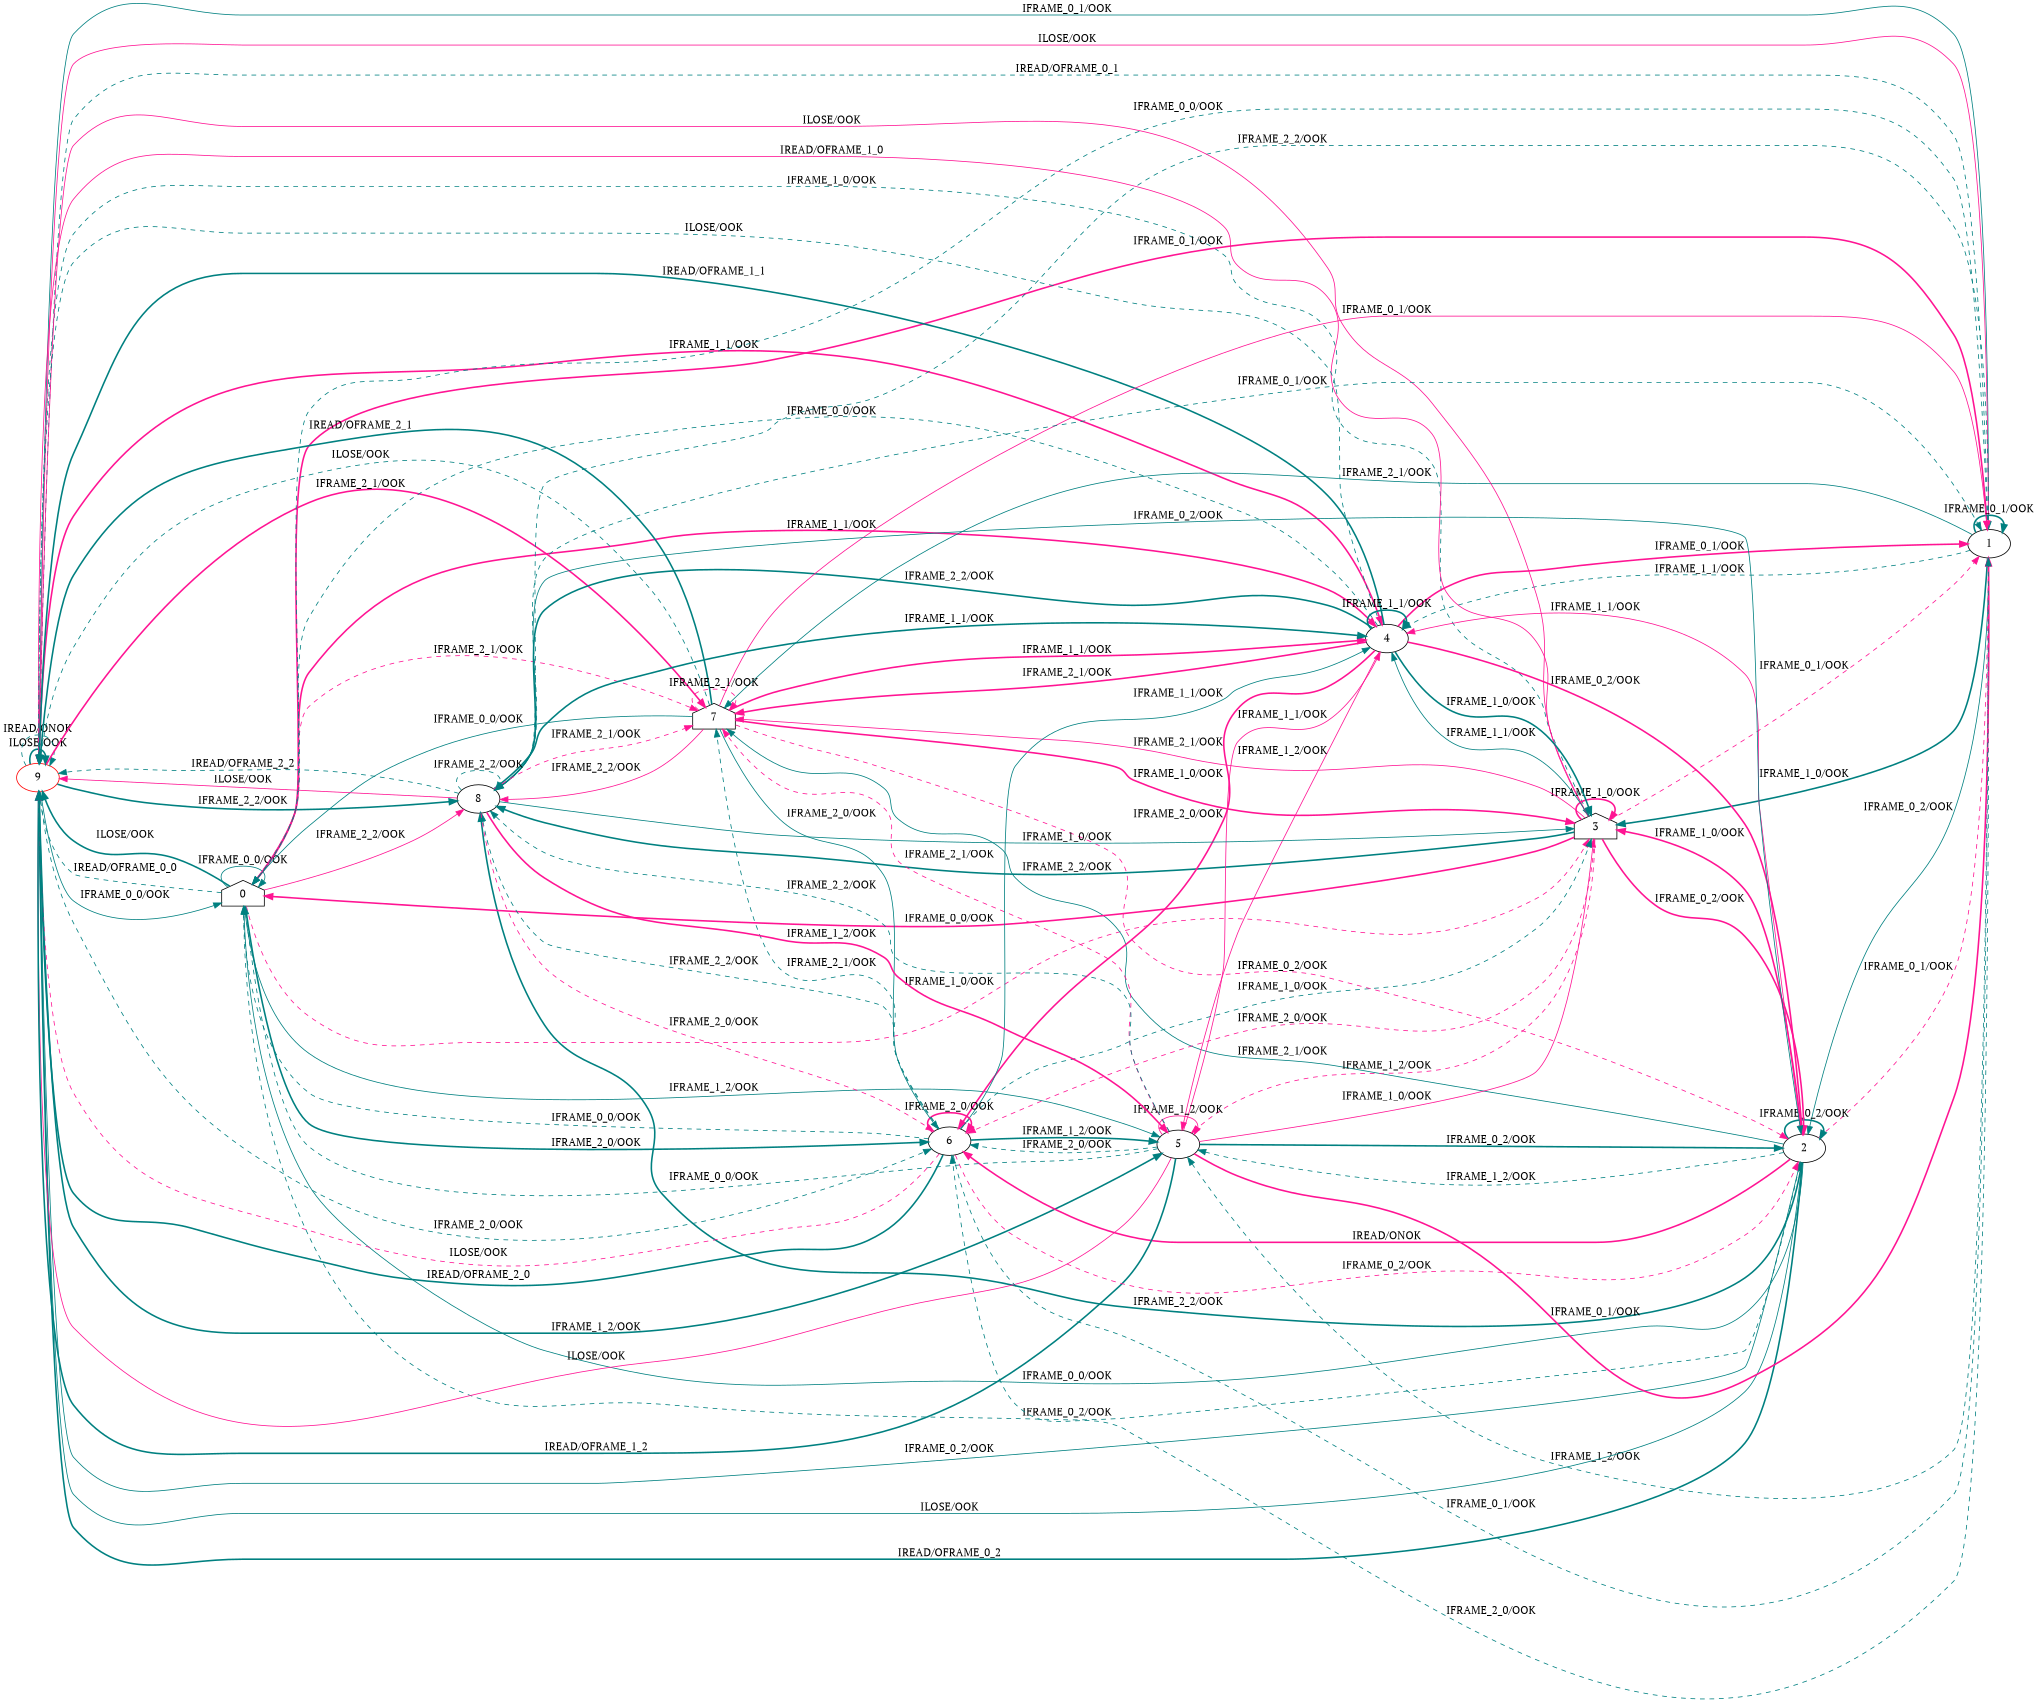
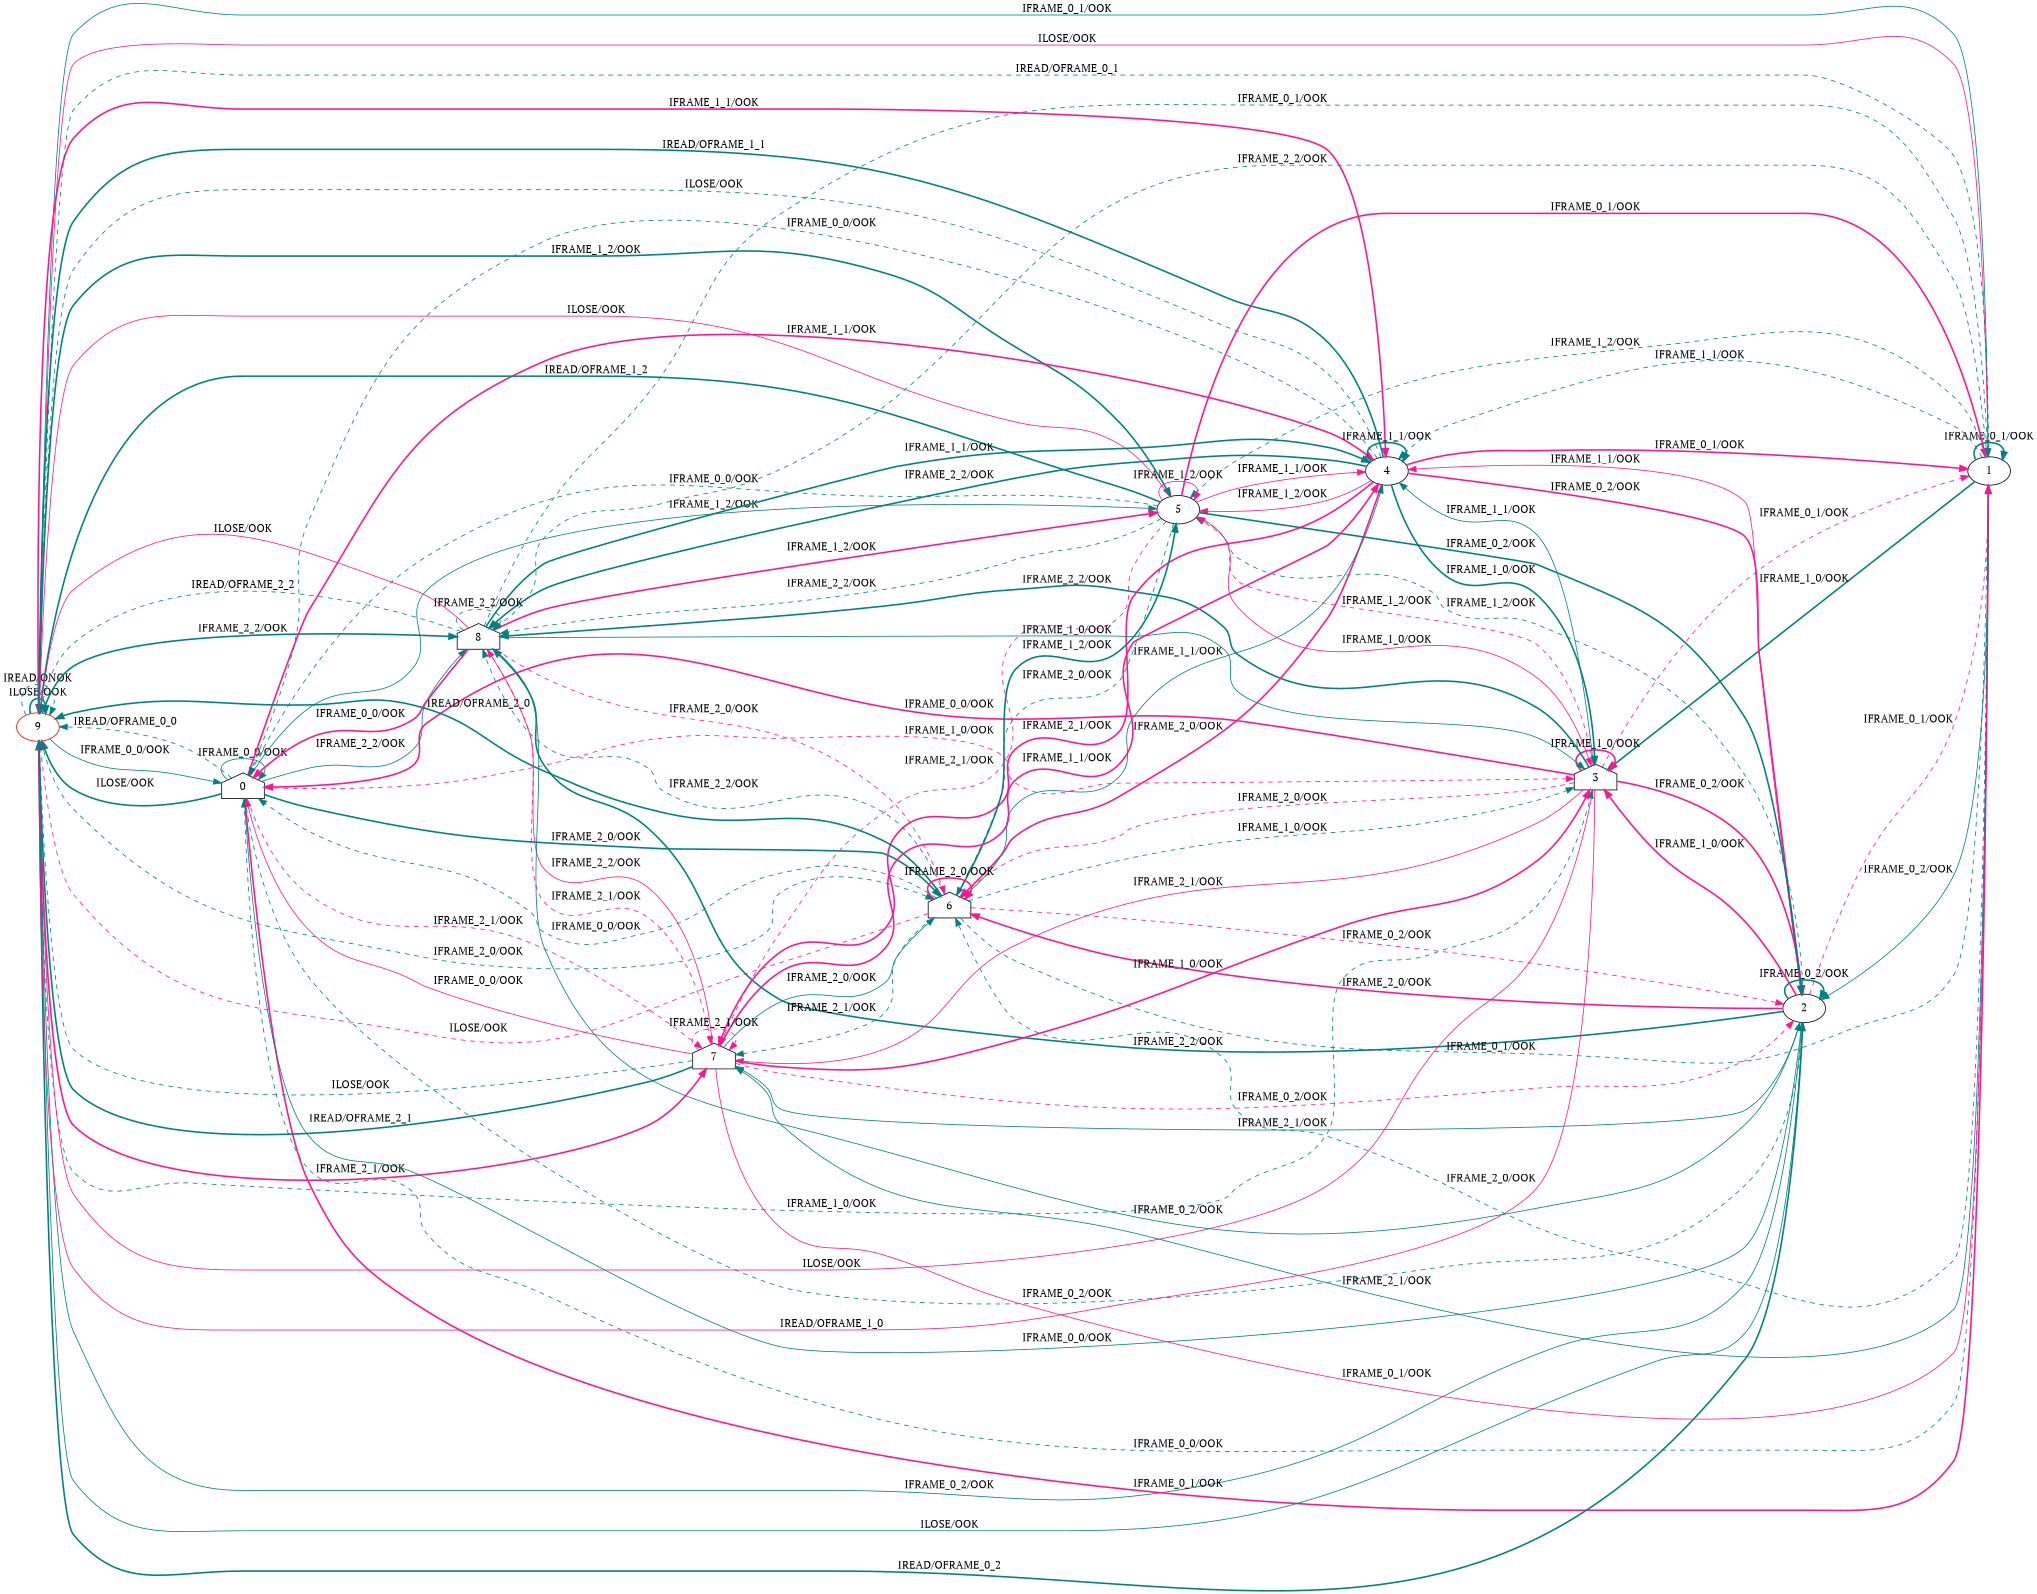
edge "8" -> "0": added, label "IFRAME_0_0/OOK"
edge "7" -> "0": color teal -> deeppink
node "8": shape ellipse -> house
edge "0" -> "8": color deeppink -> teal
node "6": shape ellipse -> house
edge "2" -> "6": label "IREAD/ONOK" -> "IFRAME_2_0/OOK"
